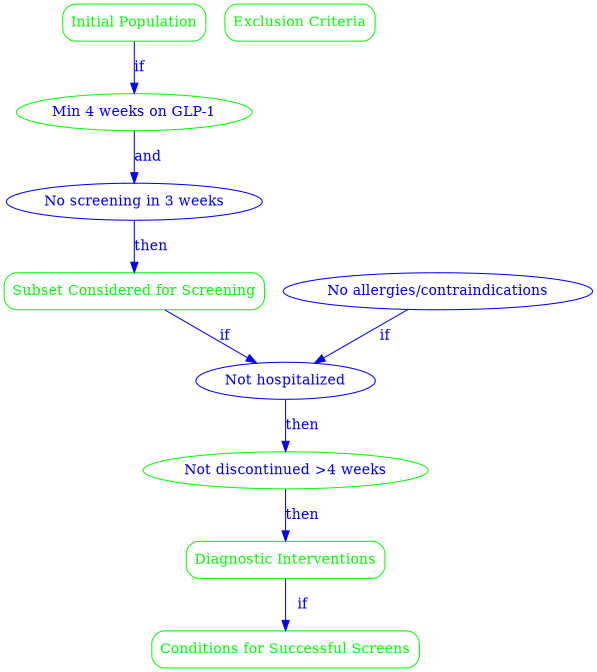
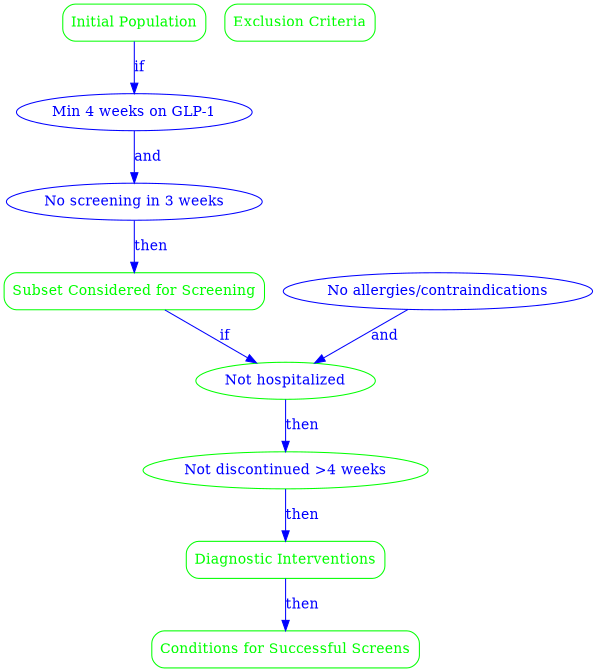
node "Min 4 weeks on GLP-1": color green -> blue
edge "No allergies/contraindications" -> "Not hospitalized": label "if" -> "and"
node "Not hospitalized": color blue -> green
edge "Diagnostic Interventions" -> "Conditions for Successful Screens": label "if" -> "then"
